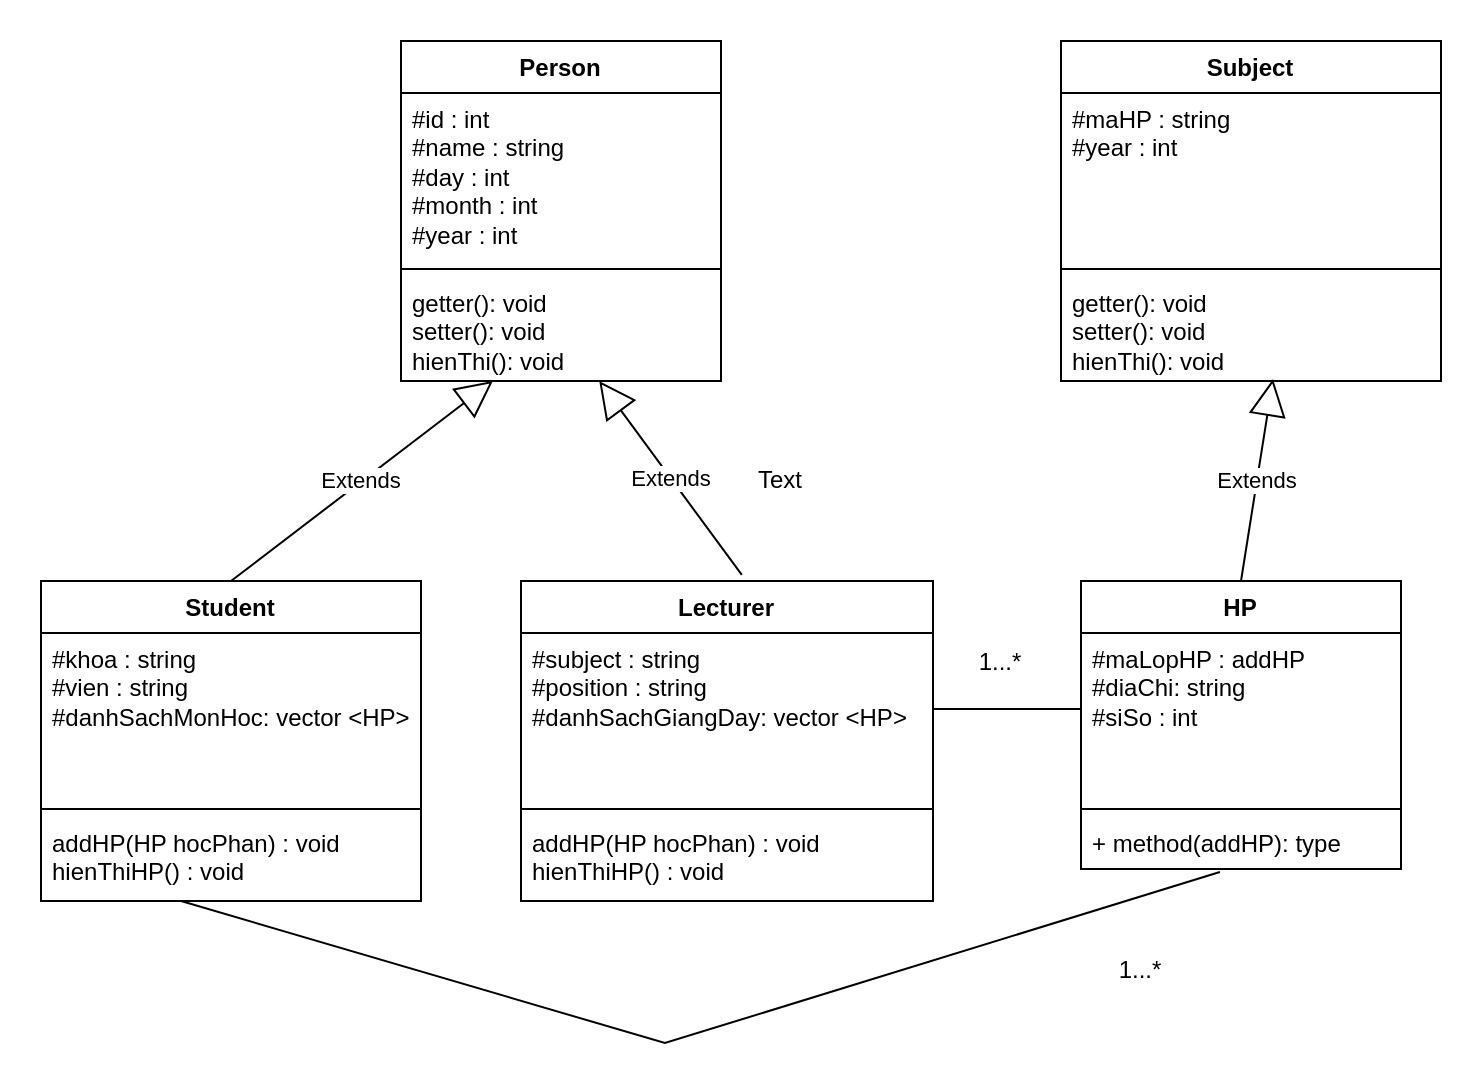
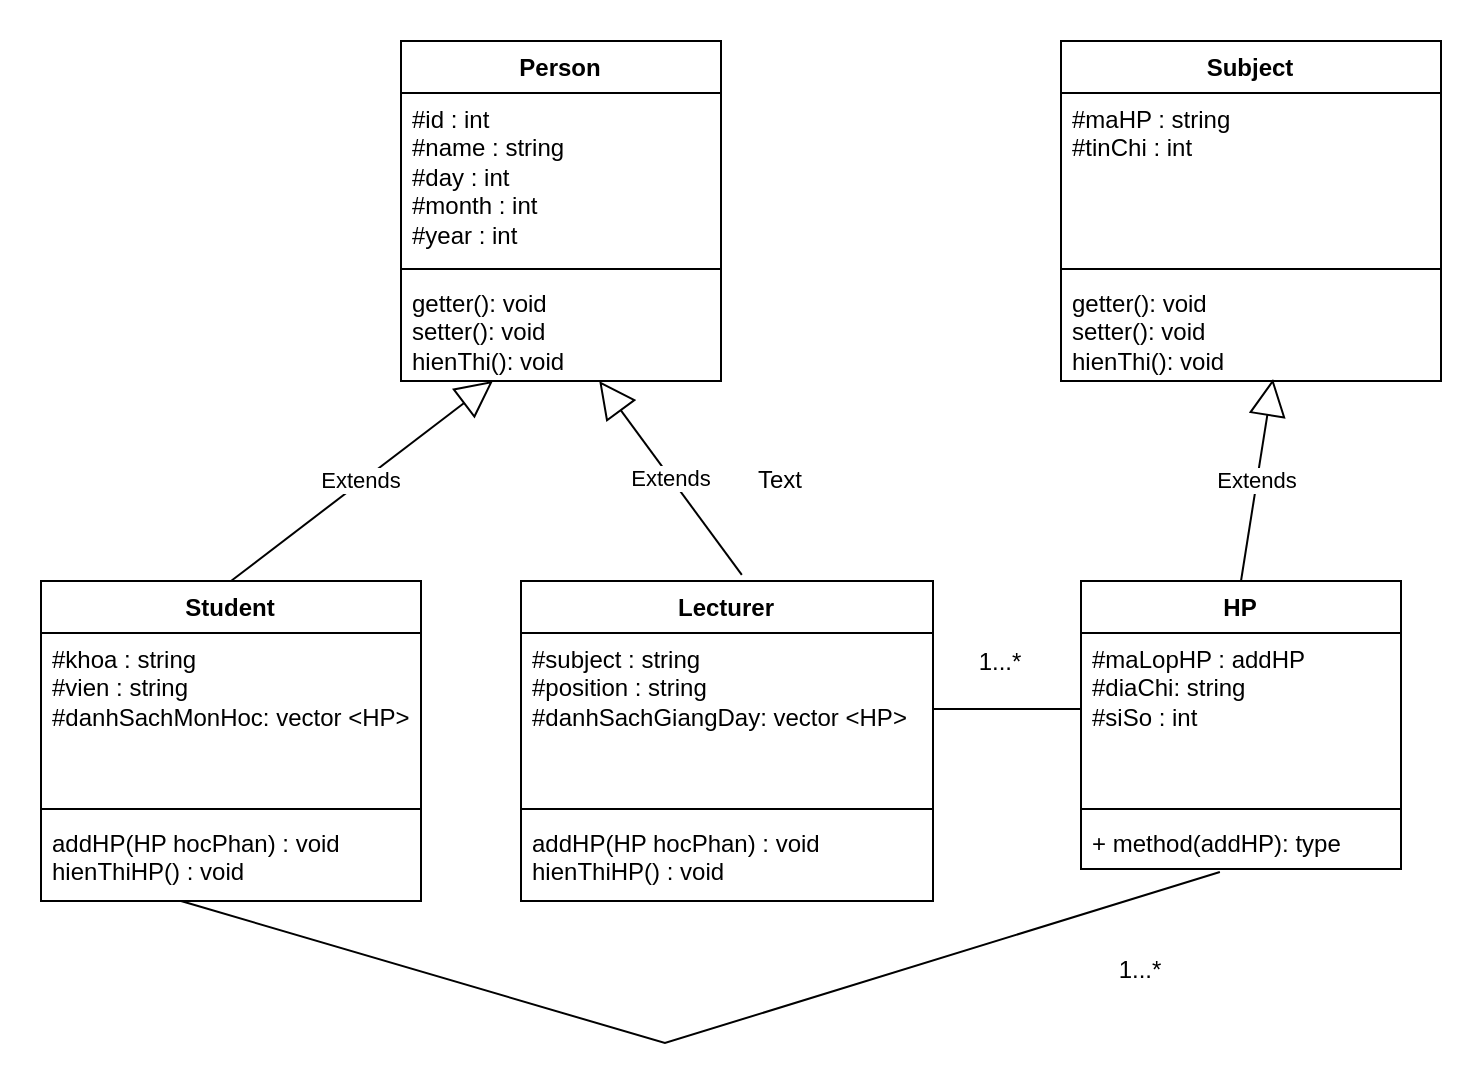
node "#maHP : string #year : int": label "#maHP : string #year : int" -> "#maHP : string #tinChi : int"
